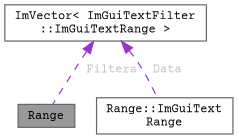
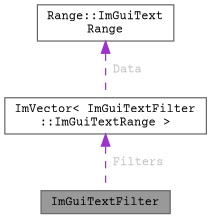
edge "Range::ImGuiText Range" -> "ImVector< ImGuiTextFilter ::ImGuiTextRange >": reversed
node "Range": label "Range" -> "ImGuiTextFilter"
